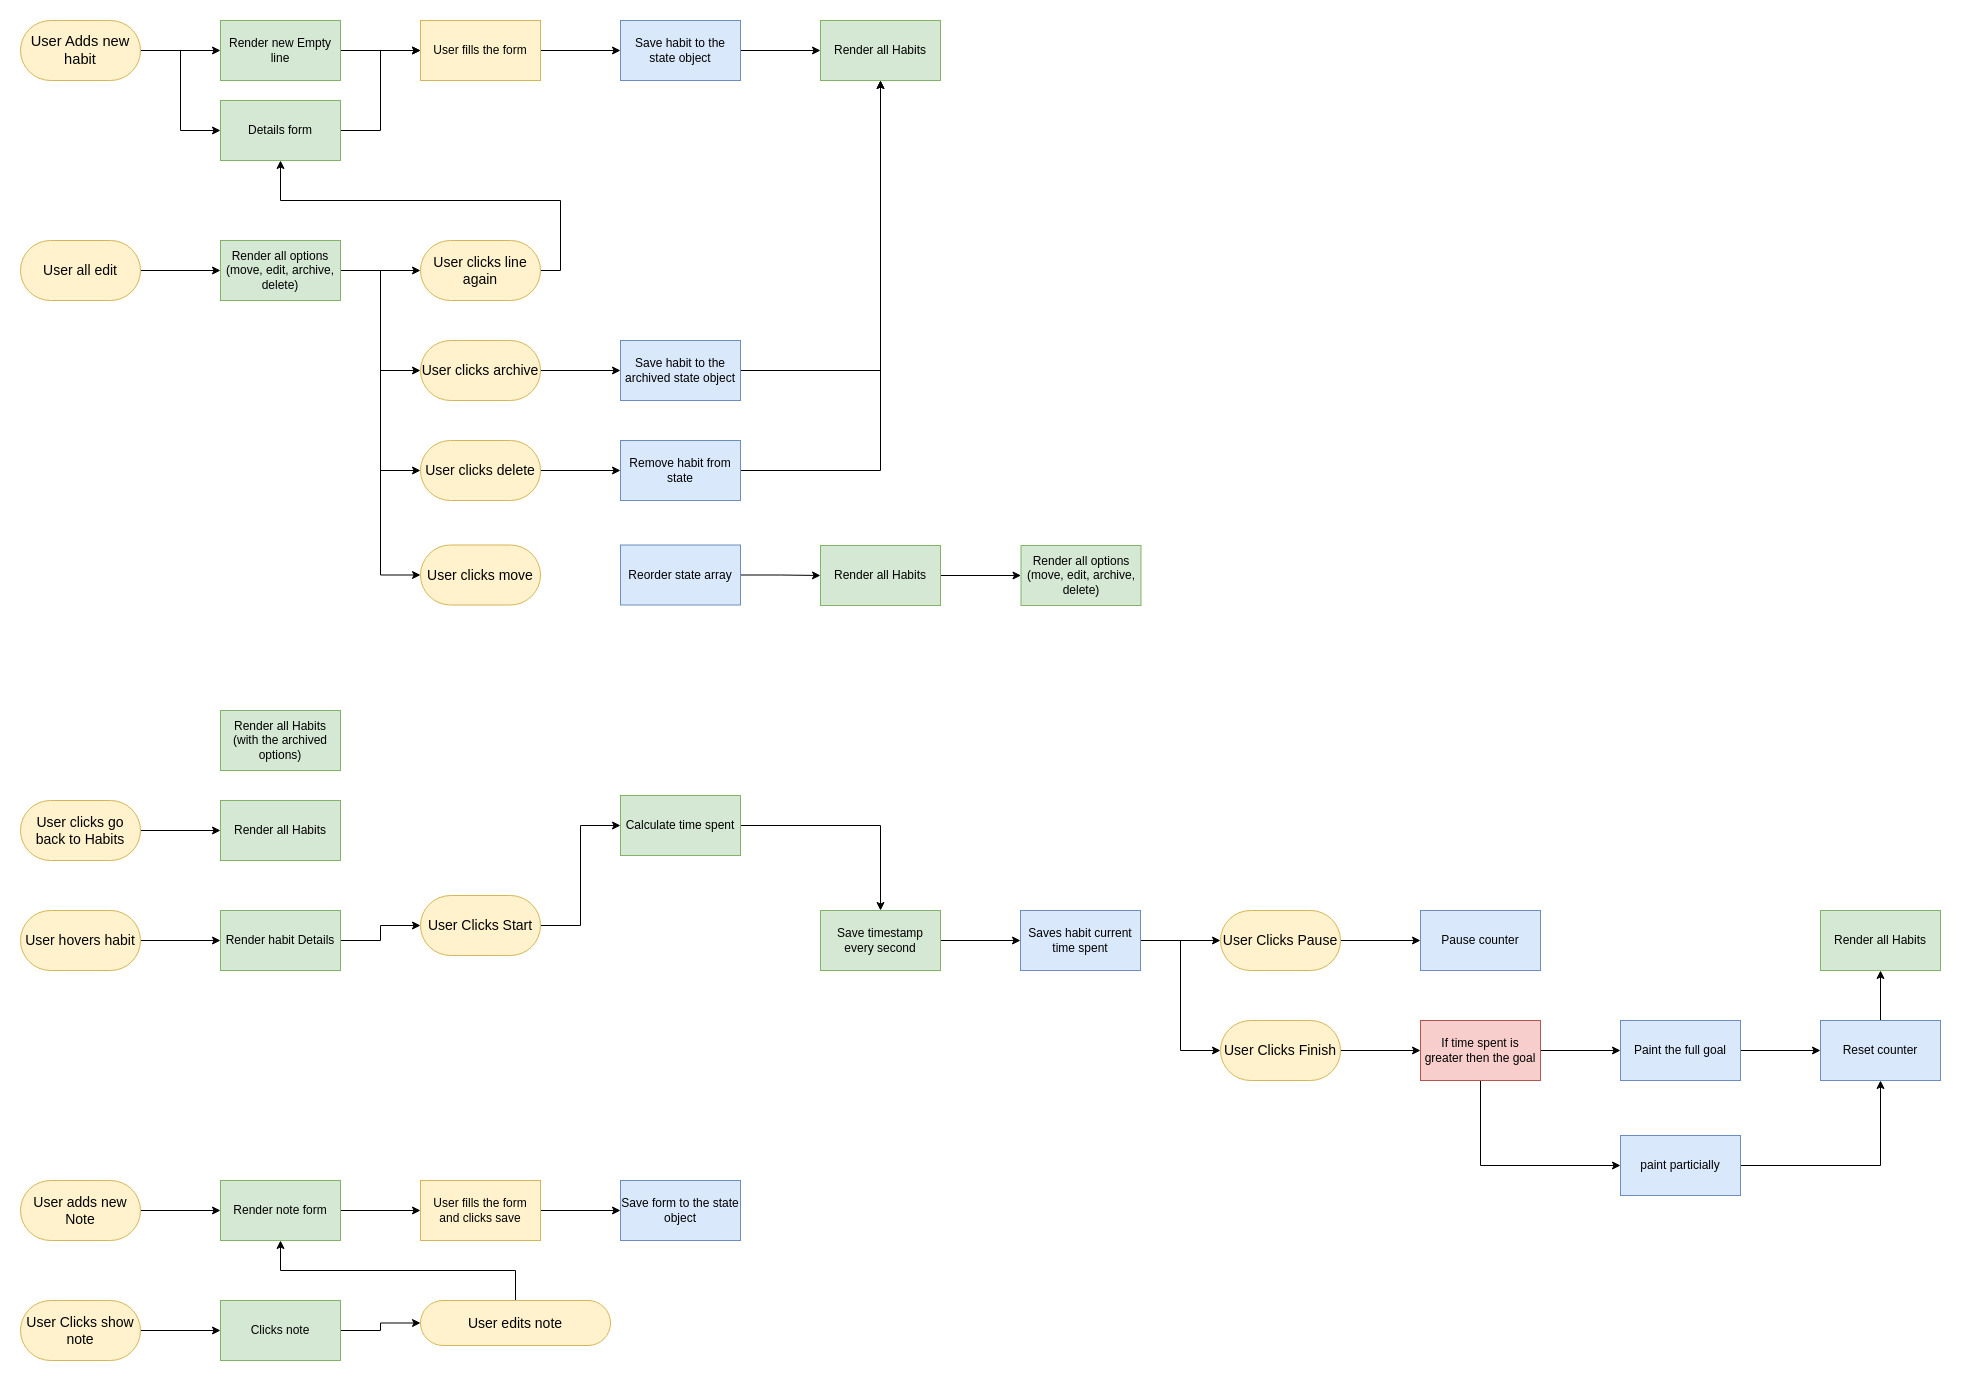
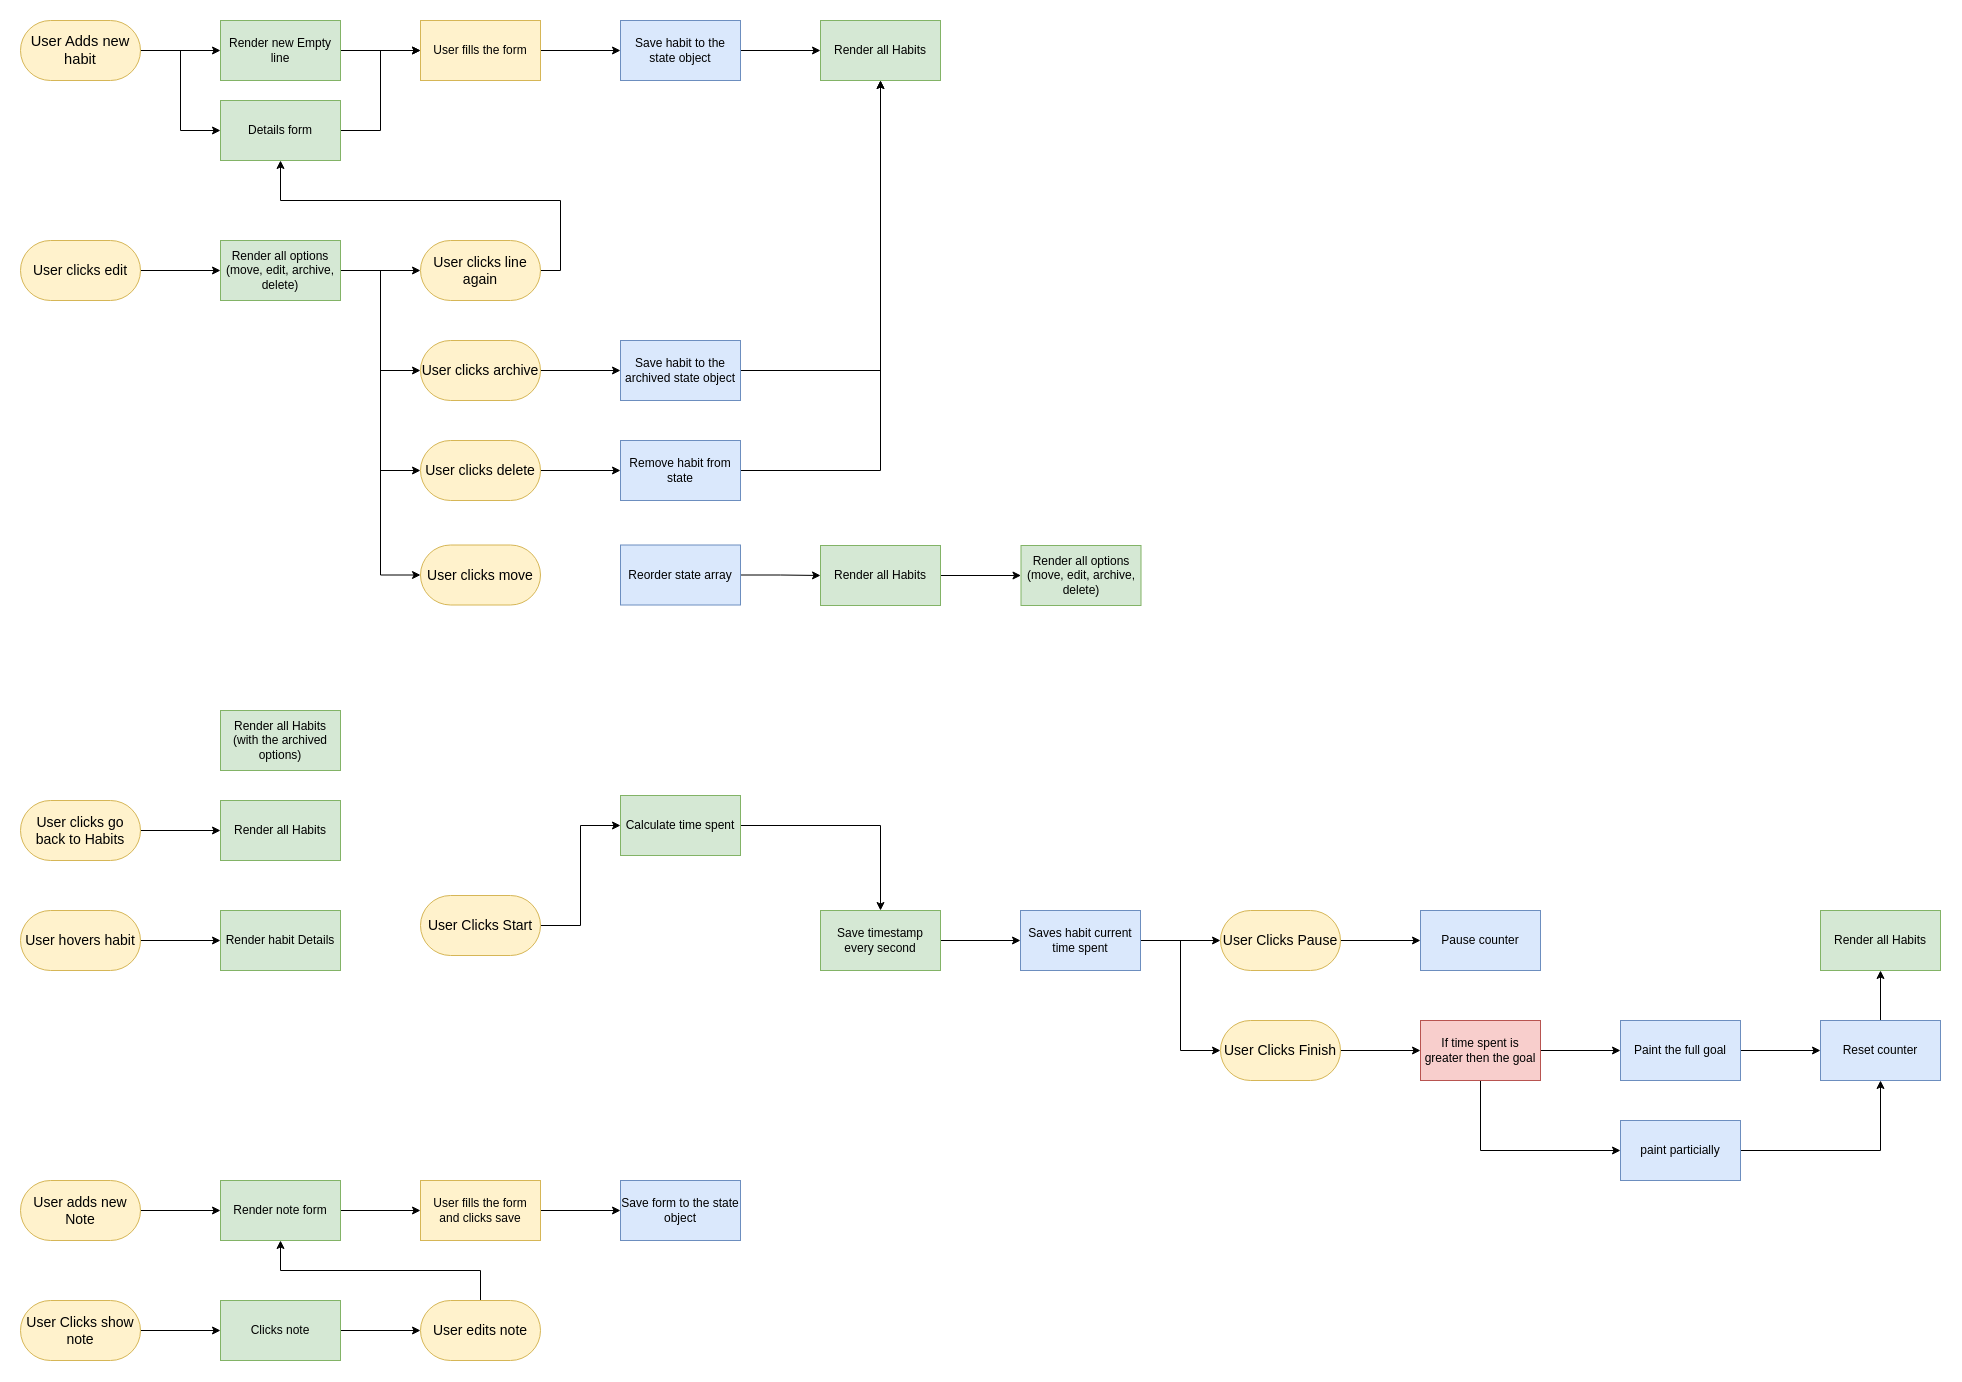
node "User all edit": label "User all edit" -> "User clicks edit"
edge "Render habit Details" -> "User Clicks Start": removed
node "paint particially": moved (1681, 1166) -> (1681, 1151)
node "User edits note": size 190x45 -> 120x60
